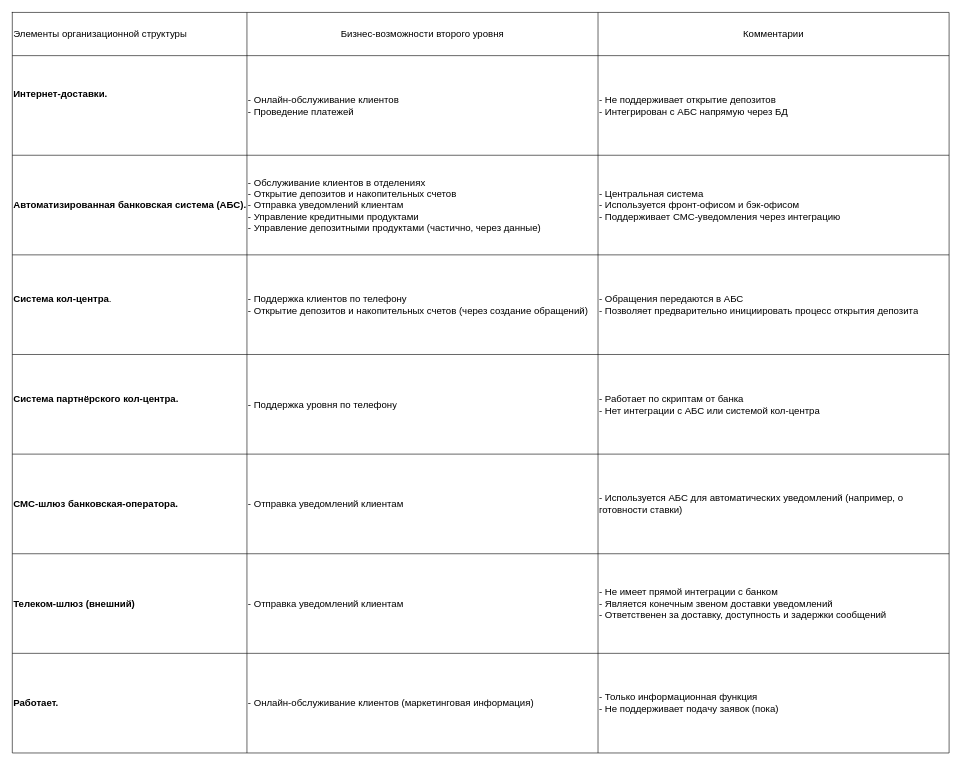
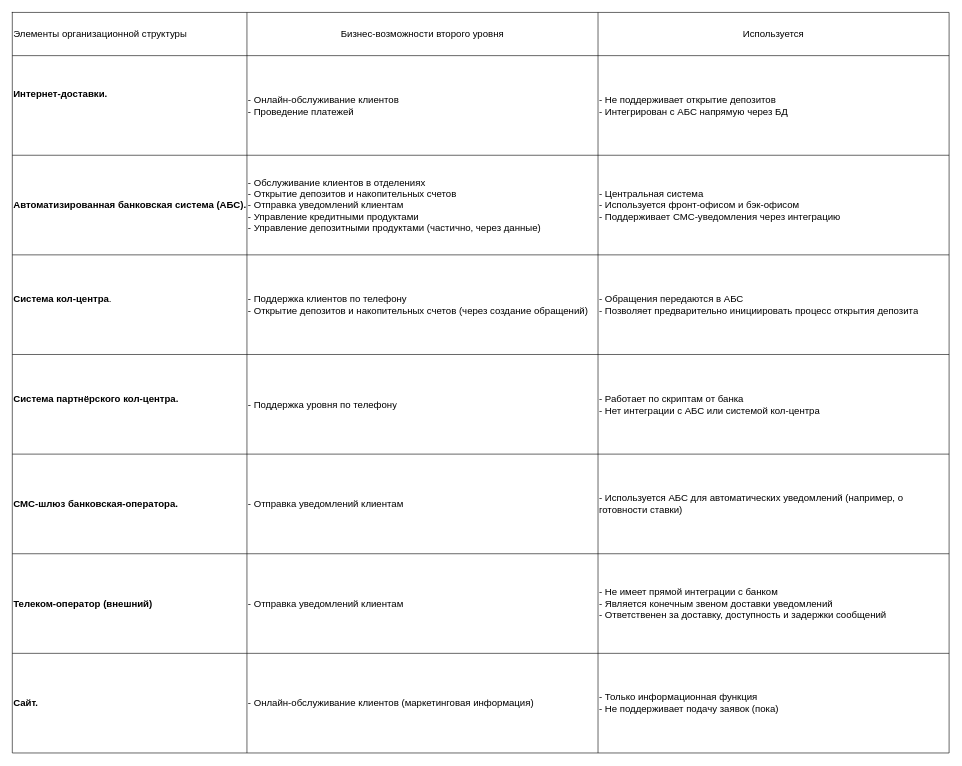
node "Комментарии": label "Комментарии" -> "Используется"
node "Телеком-шлюз (внешний)": label "Телеком-шлюз (внешний)" -> "Телеком-оператор (внешний)"
node "Работает.": label "Работает." -> "Сайт."
